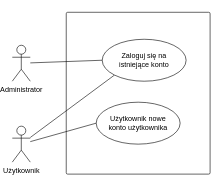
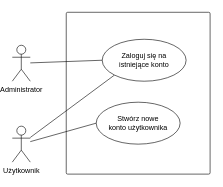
node "Użytkownik nowe konto użytkownika": label "Użytkownik nowe konto użytkownika" -> "Stwórz nowe konto użytkownika"
